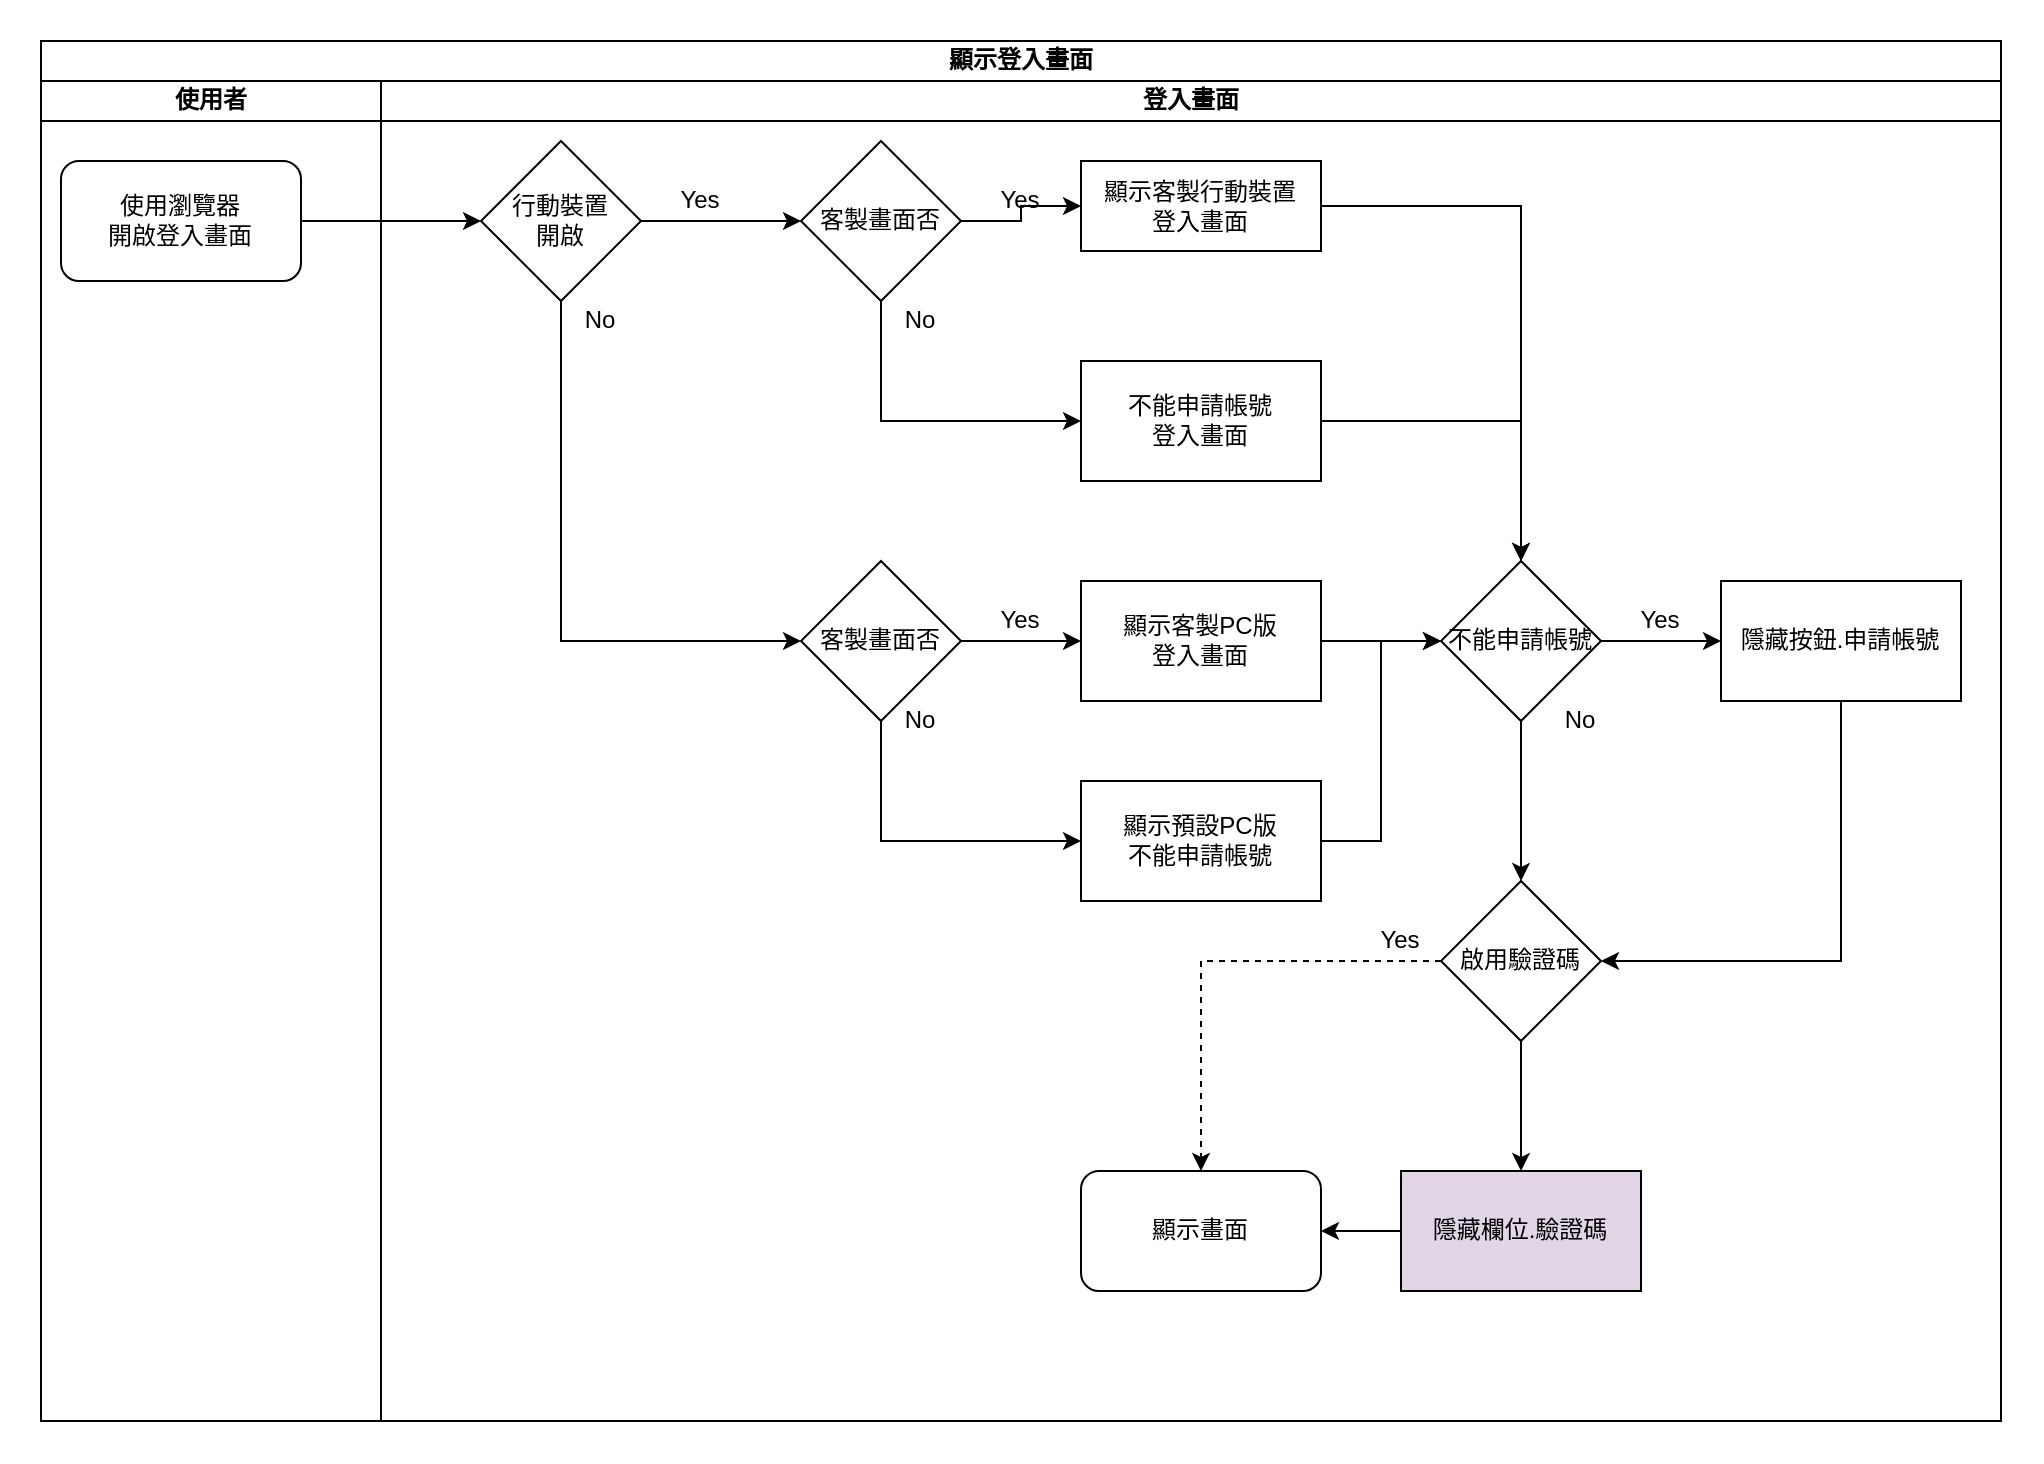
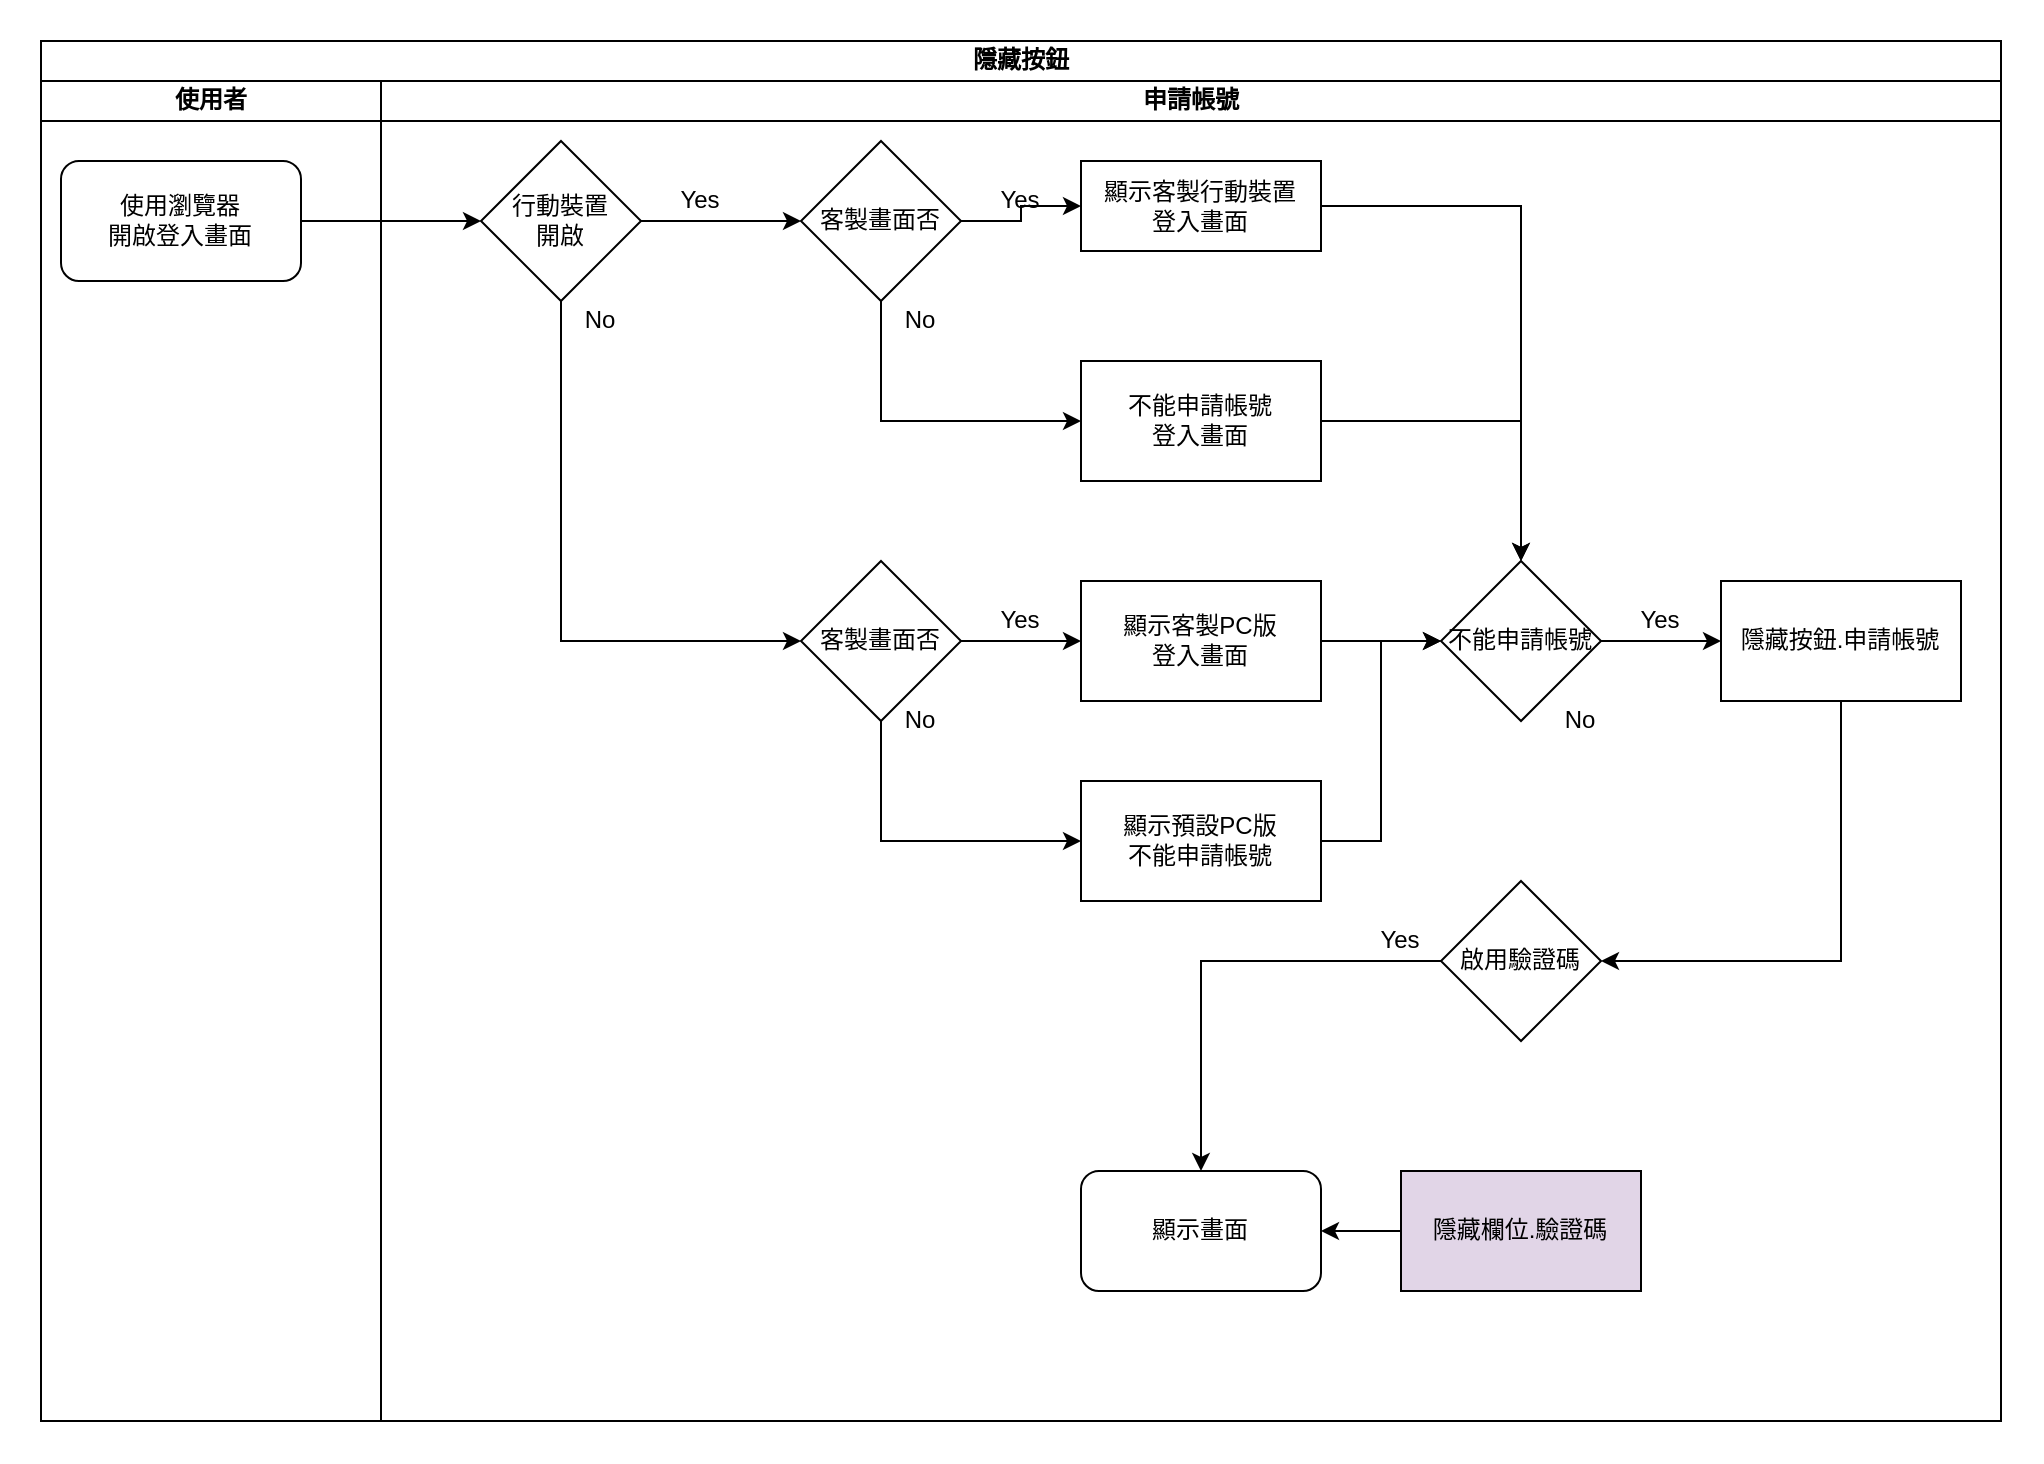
node "顯示登入畫面": label "顯示登入畫面" -> "隱藏按鈕"
node "登入畫面": label "登入畫面" -> "申請帳號"
edge "不能申請帳號" -> "啟用驗證碼": removed
edge "啟用驗證碼" -> "顯示畫面": style dashed -> solid
edge "啟用驗證碼" -> "隱藏欄位.驗證碼": removed
